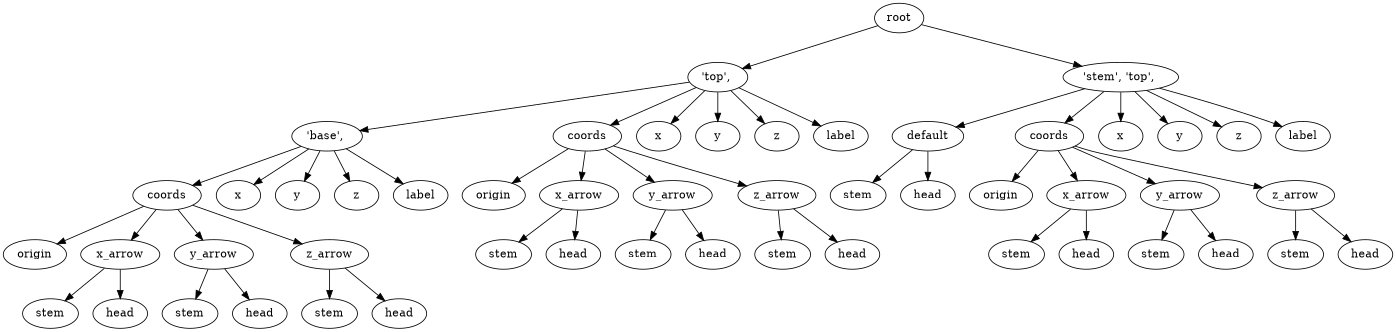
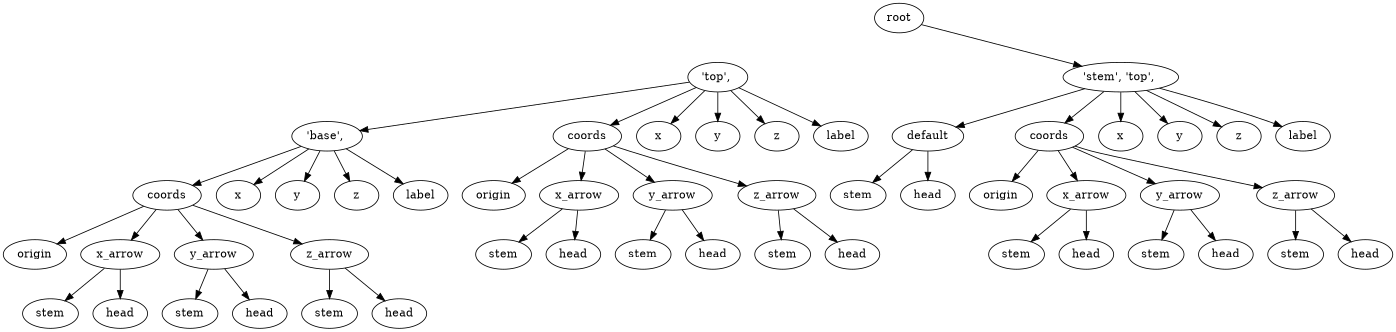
edge "root" -> "'top',": removed
